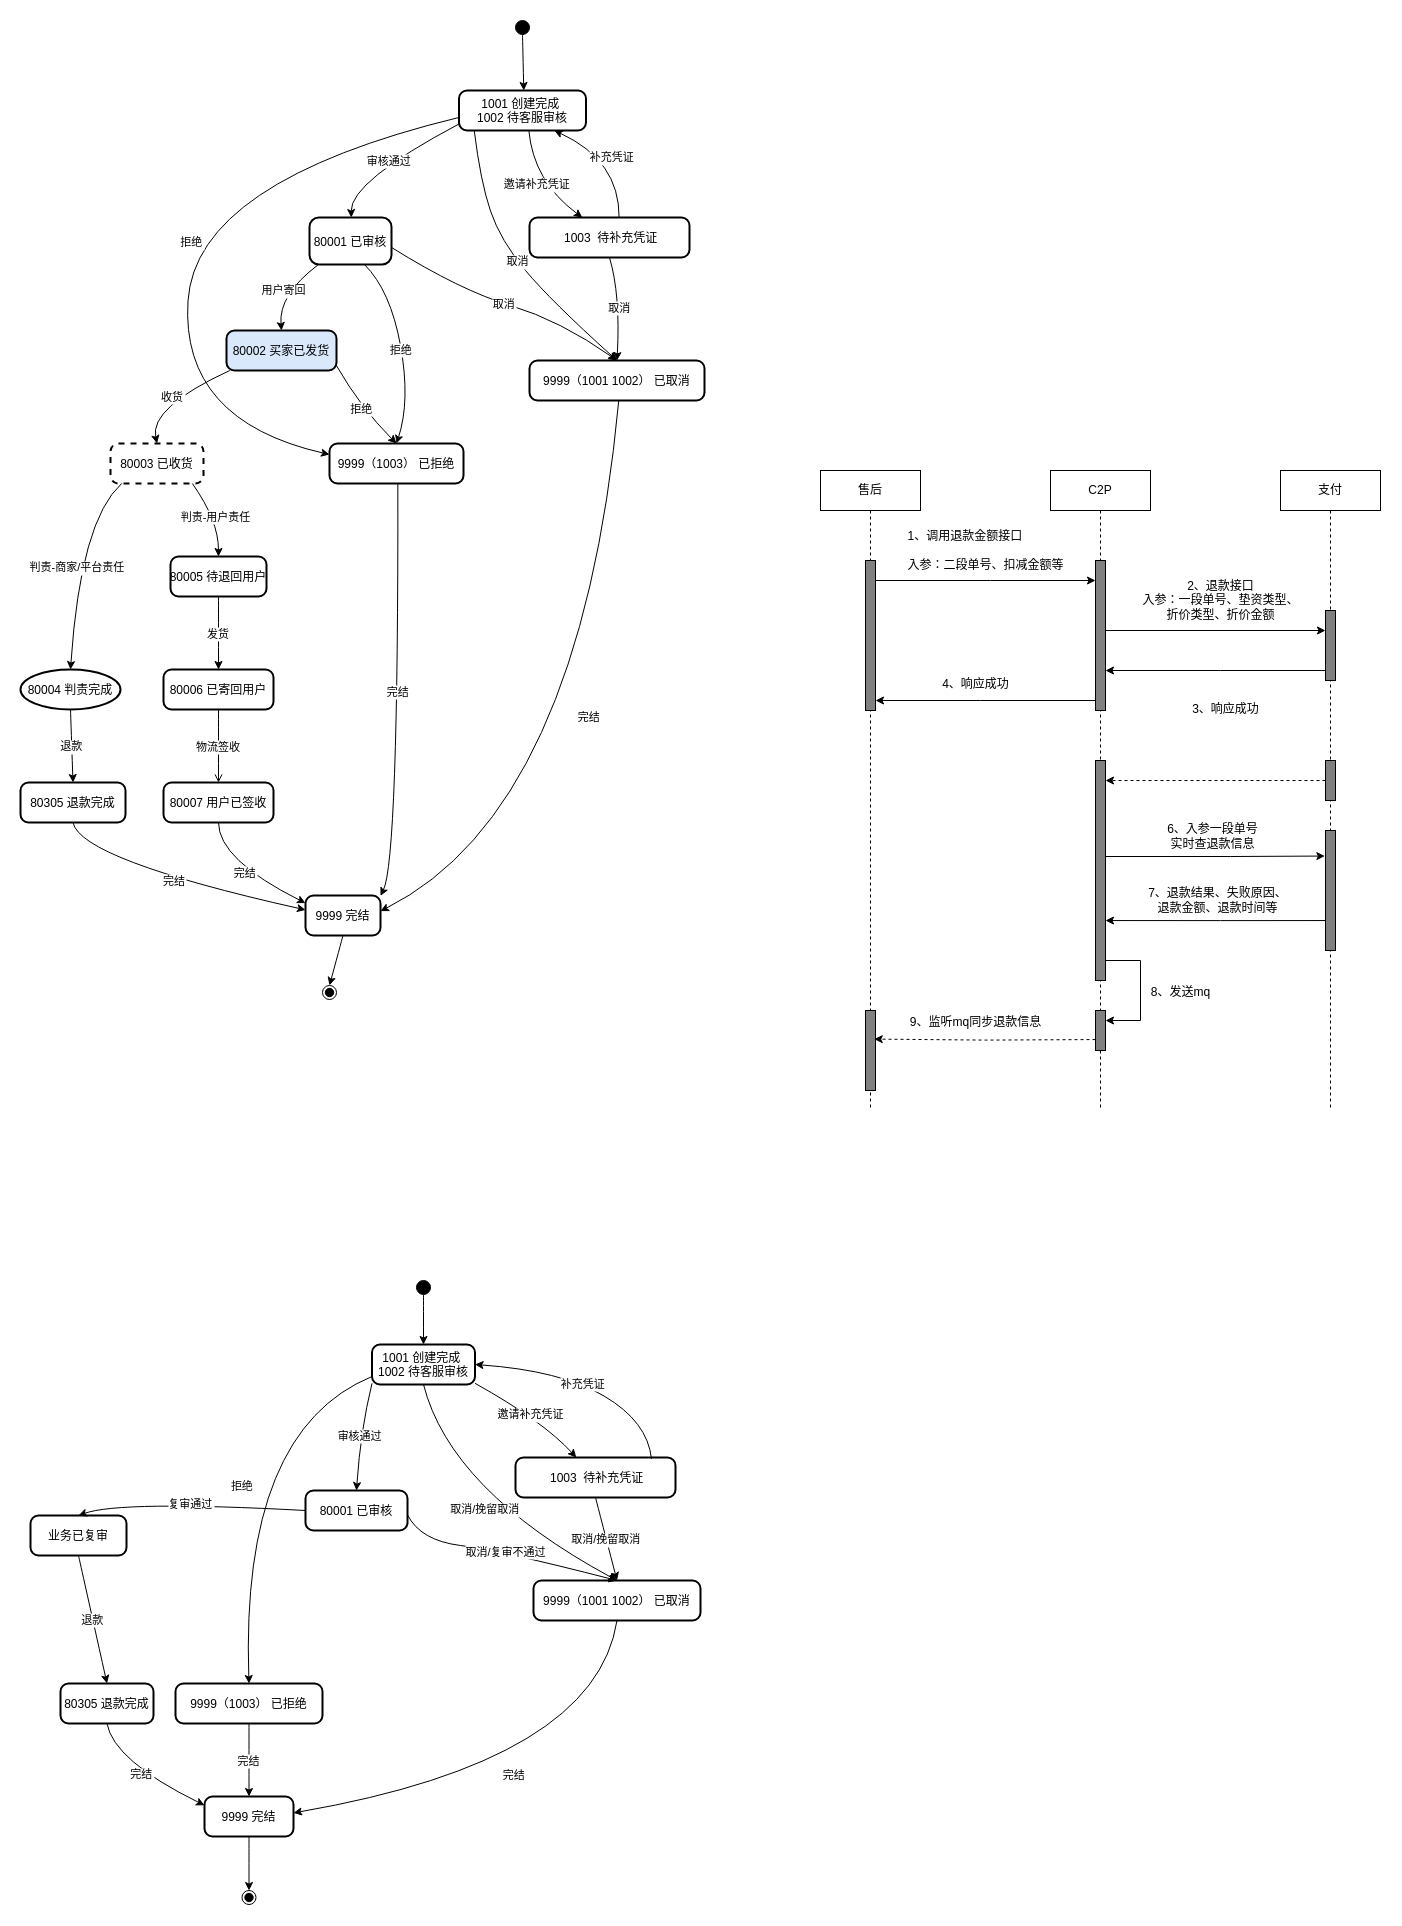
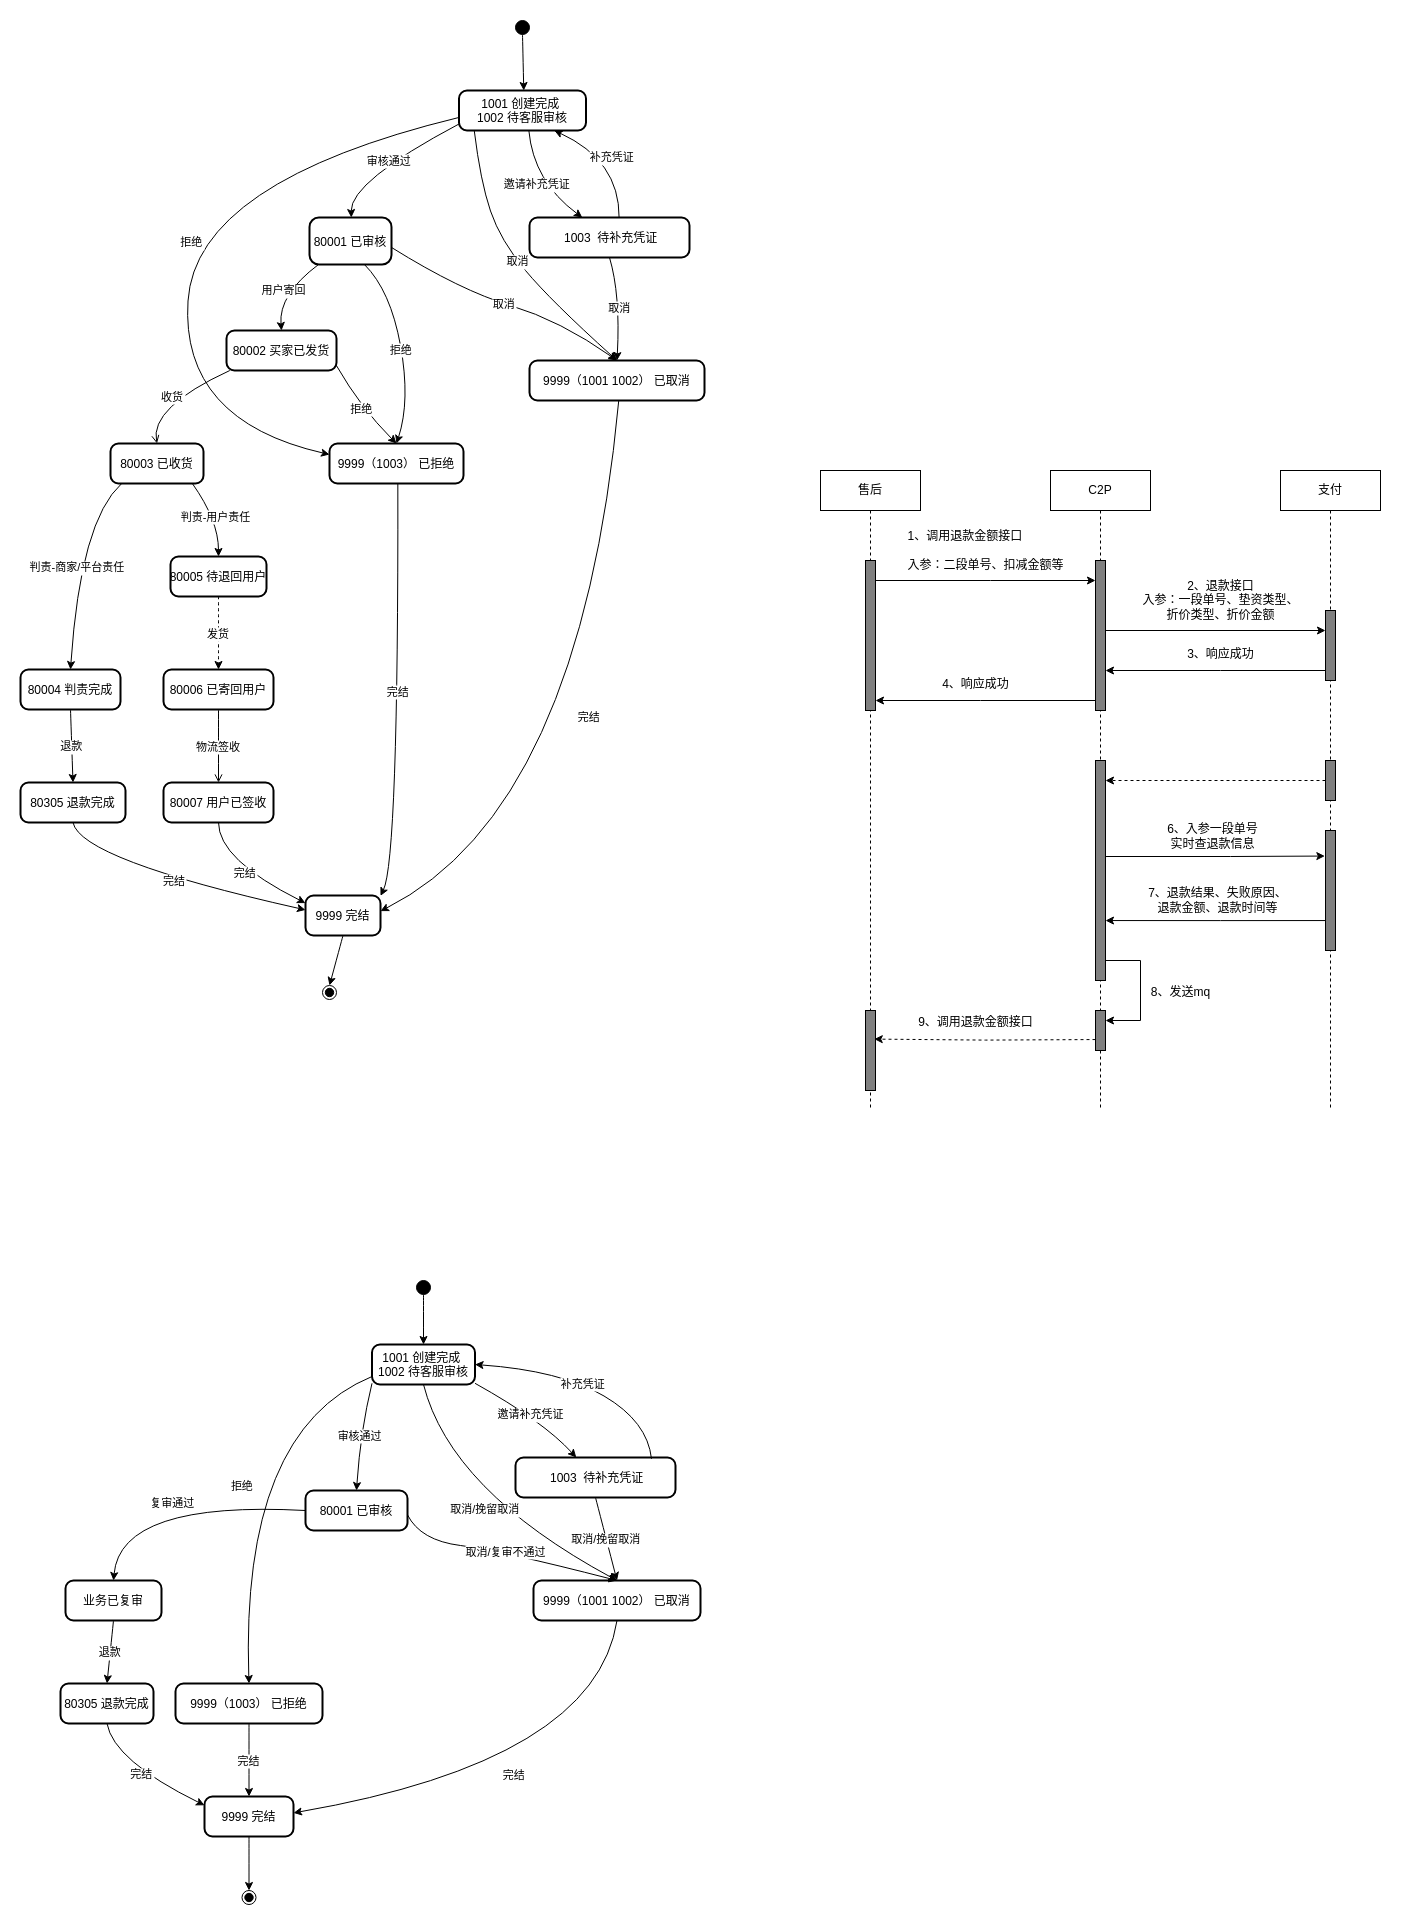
node "80002 买家已发货": fillcolor #dae8fc -> #ffffff
edge "80002 买家已发货" -> "80003 已收货": arrowhead classic -> open
node "80003 已收货": style dashed -> solid
edge "80005 待退回用户" -> "80006 已寄回用户": style solid -> dashed
node "80004 判责完成": shape ellipse -> rounded rectangle
node "3、响应成功": moved (1226, 710) -> (1221, 655)
node "9、监听mq同步退款信息": label "9、监听mq同步退款信息" -> "9、调用退款金额接口"
node "业务已复审": moved (79, 1536) -> (114, 1601)
